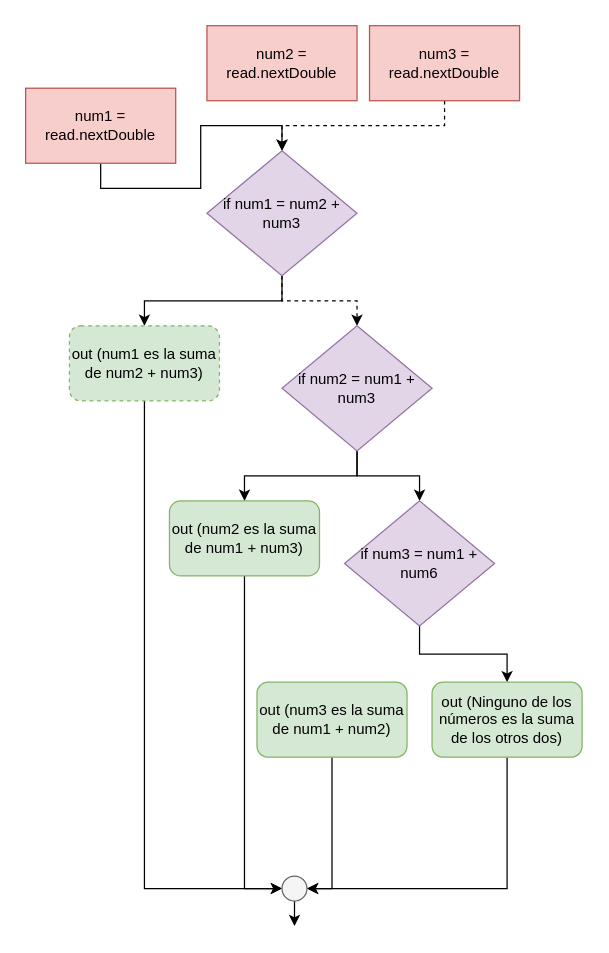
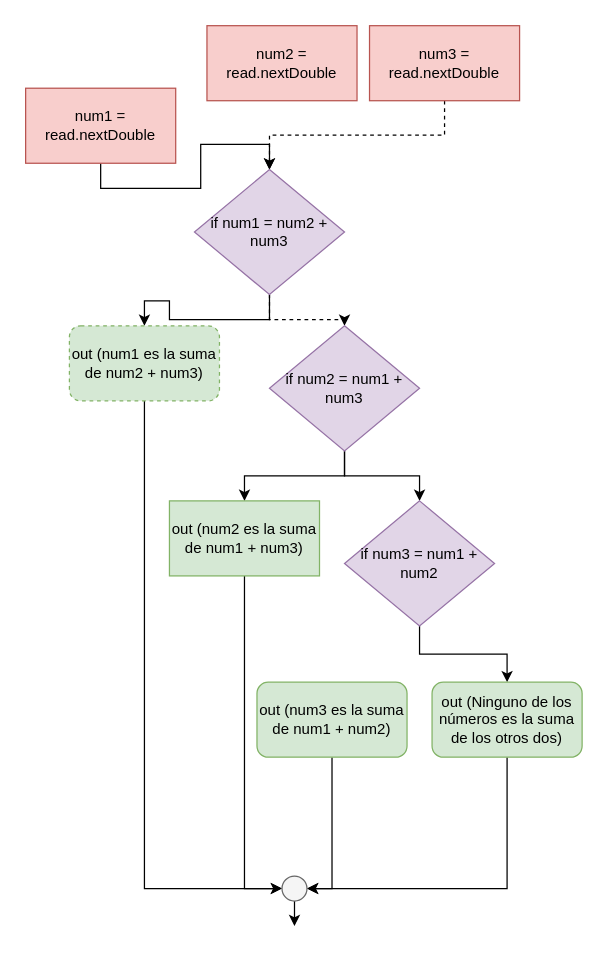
node "if num1 = num2 + num3": moved (282, 213) -> (269, 232)
node "if num2 = num1 + num3": moved (357, 388) -> (344, 388)
node "out (num2 es la suma de num1 + num3)": shape rounded rectangle -> rectangle
node "if num3 = num1 + num6": label "if num3 = num1 + num6" -> "if num3 = num1 + num2"
